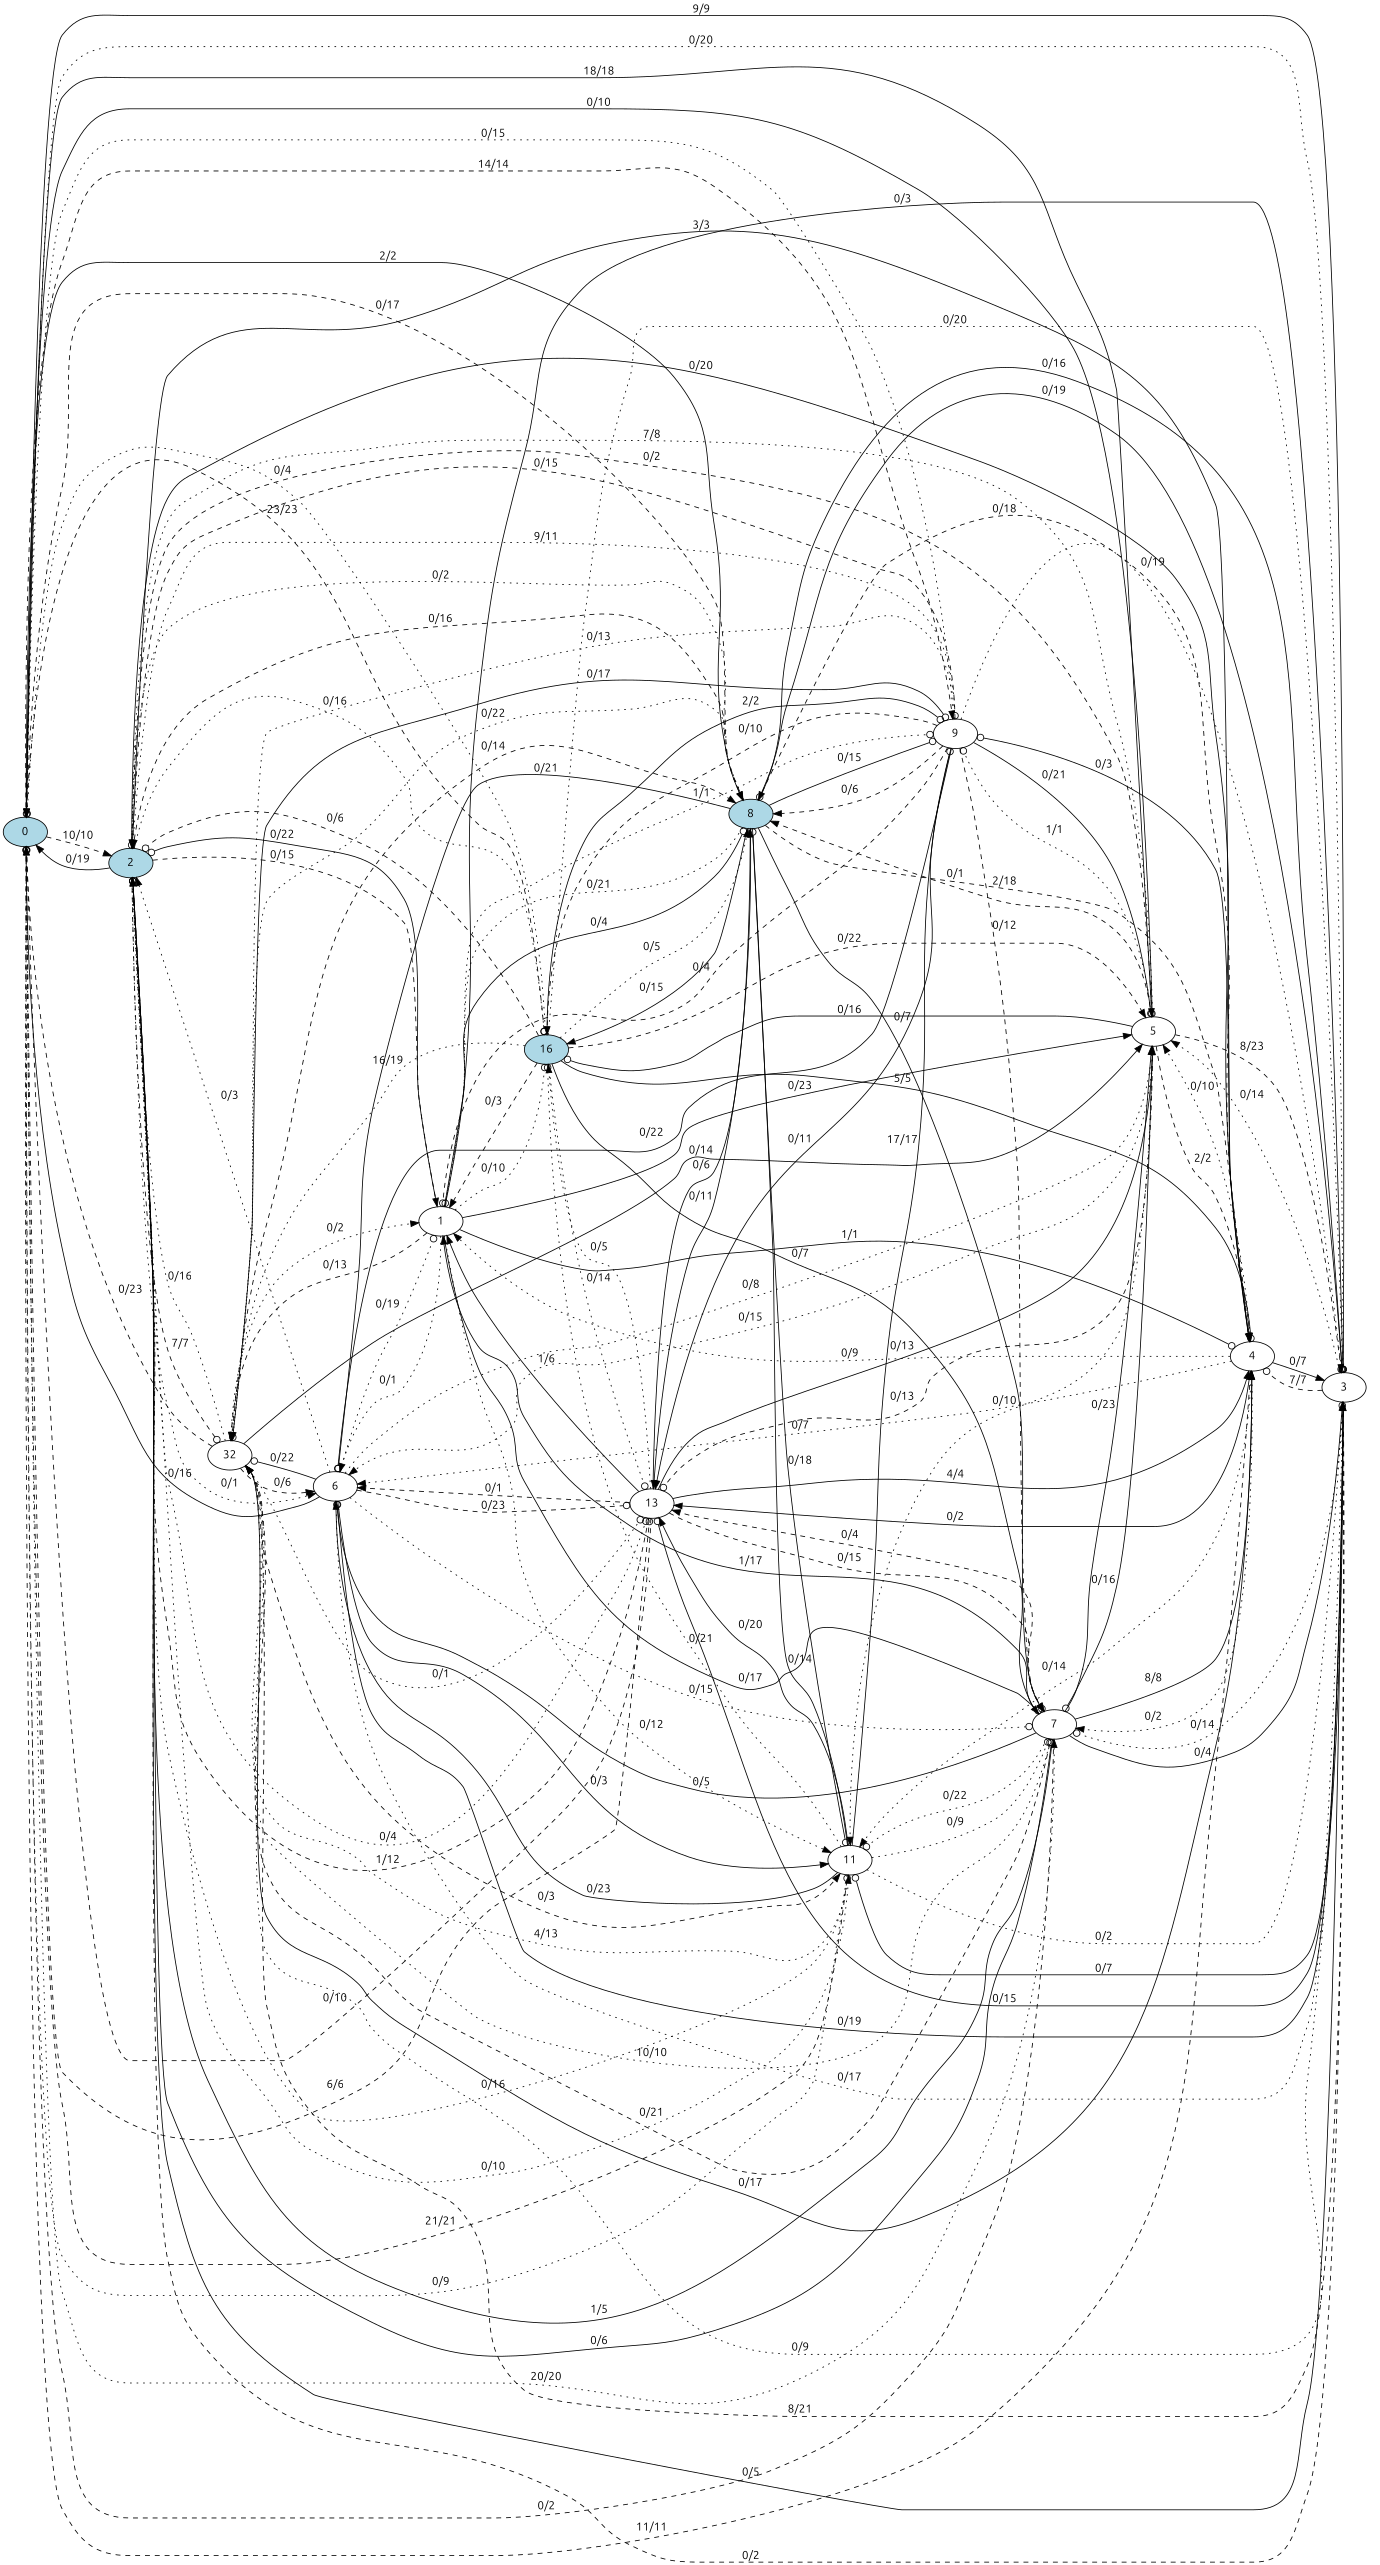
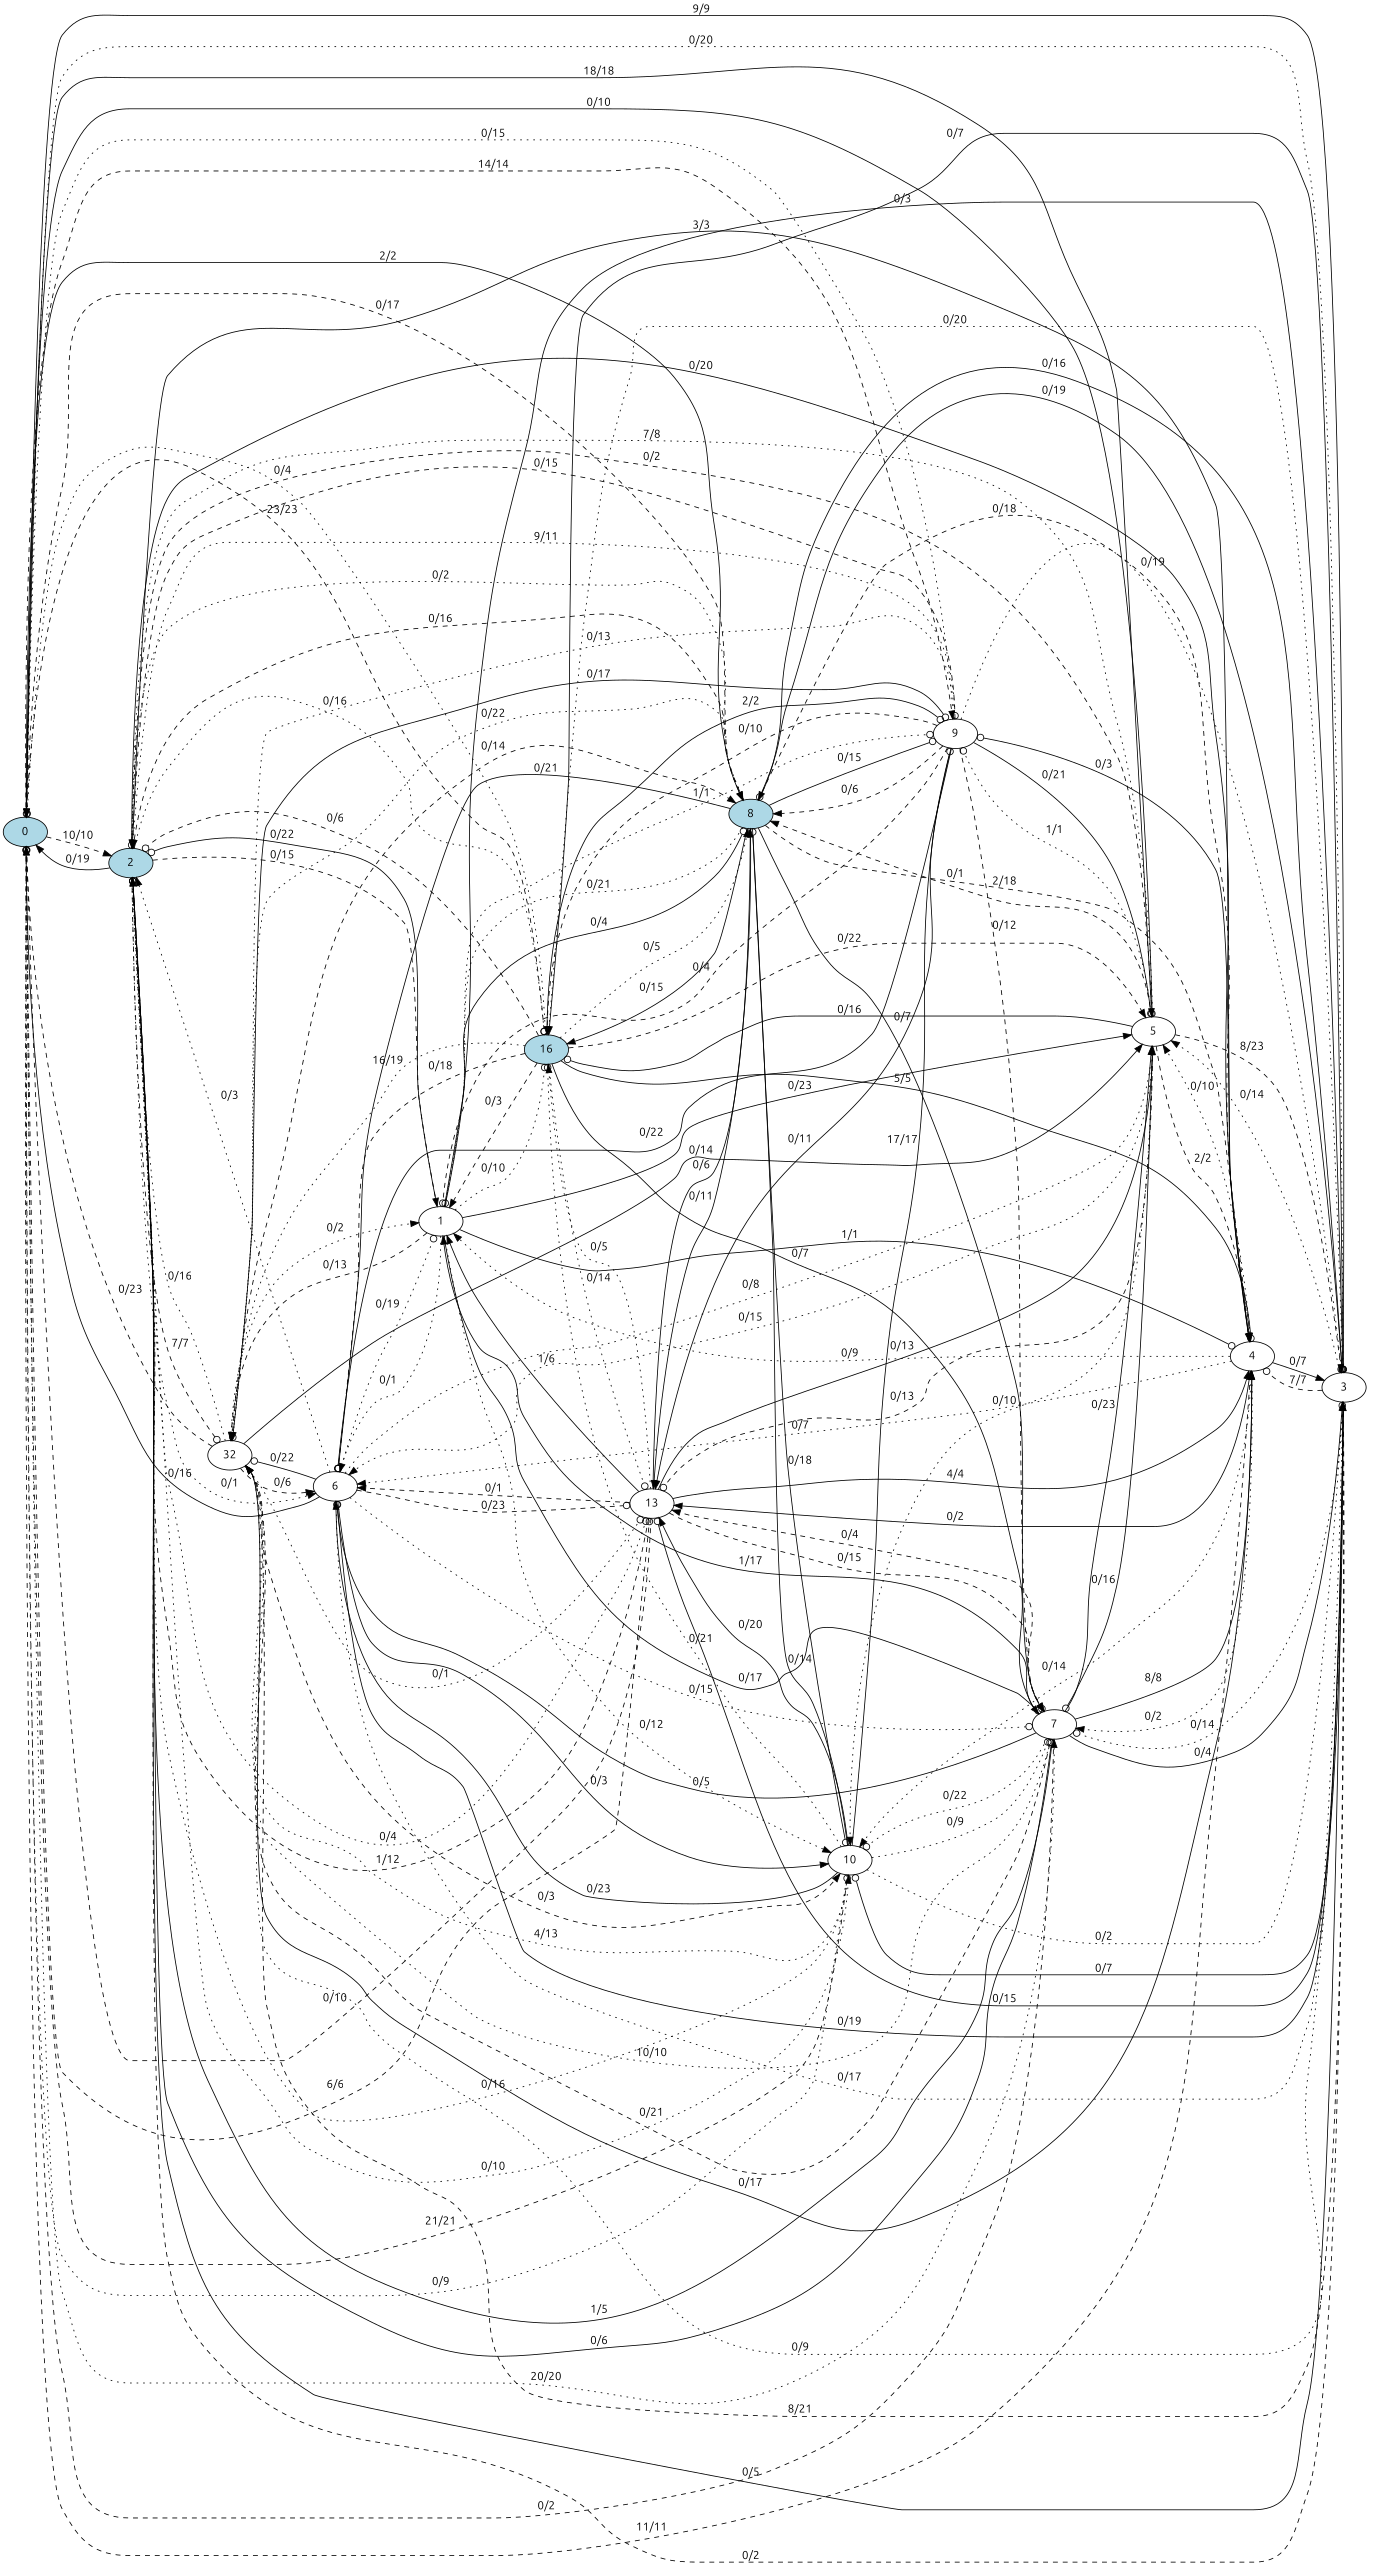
edge "3" -> "16": added, label "0/7"
edge "16" -> "6": added, label "0/18"
node "11": label "11" -> "10"
